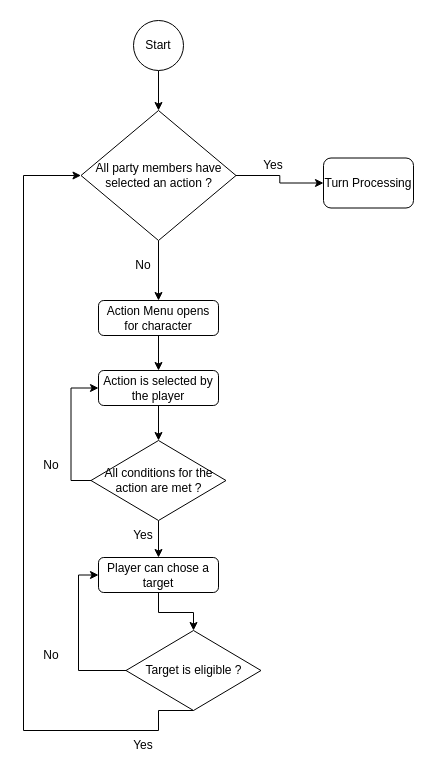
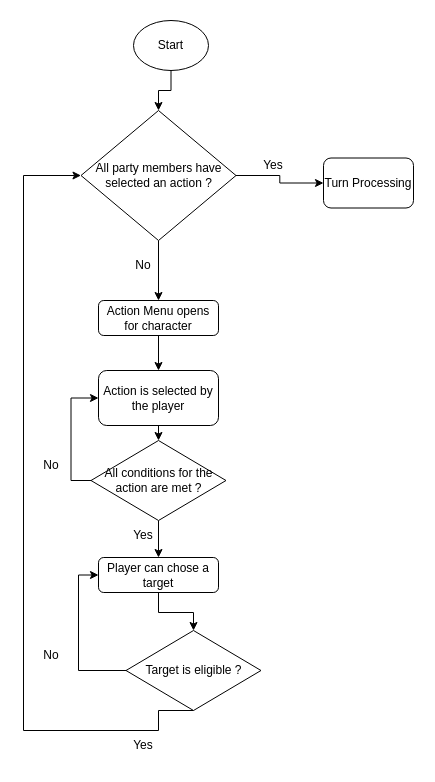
node "Start": size 50x50 -> 75x50
node "Action is selected by the player": size 120x35 -> 120x55
